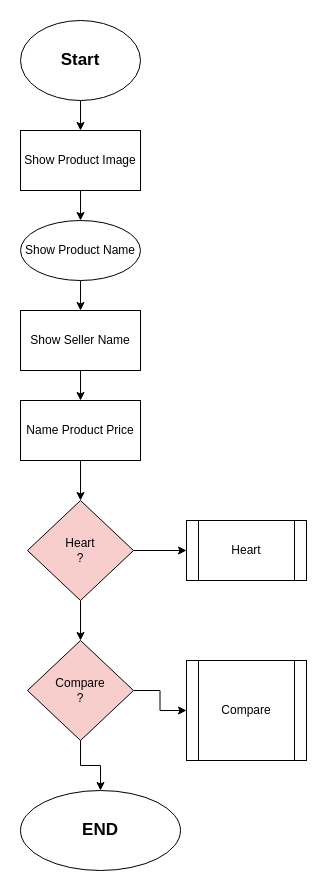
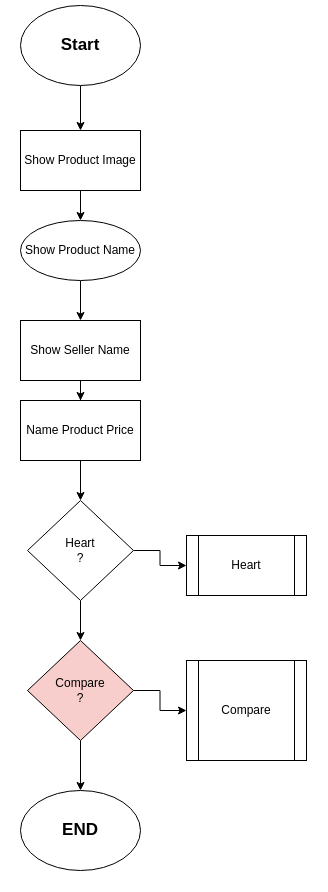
node "Start": moved (81, 61) -> (81, 46)
node "Show Seller Name": moved (81, 341) -> (81, 351)
node "Heart ?": fillcolor #f8cecc -> #ffffff
node "Heart": moved (247, 551) -> (247, 566)
node "END": size 160x80 -> 120x80
